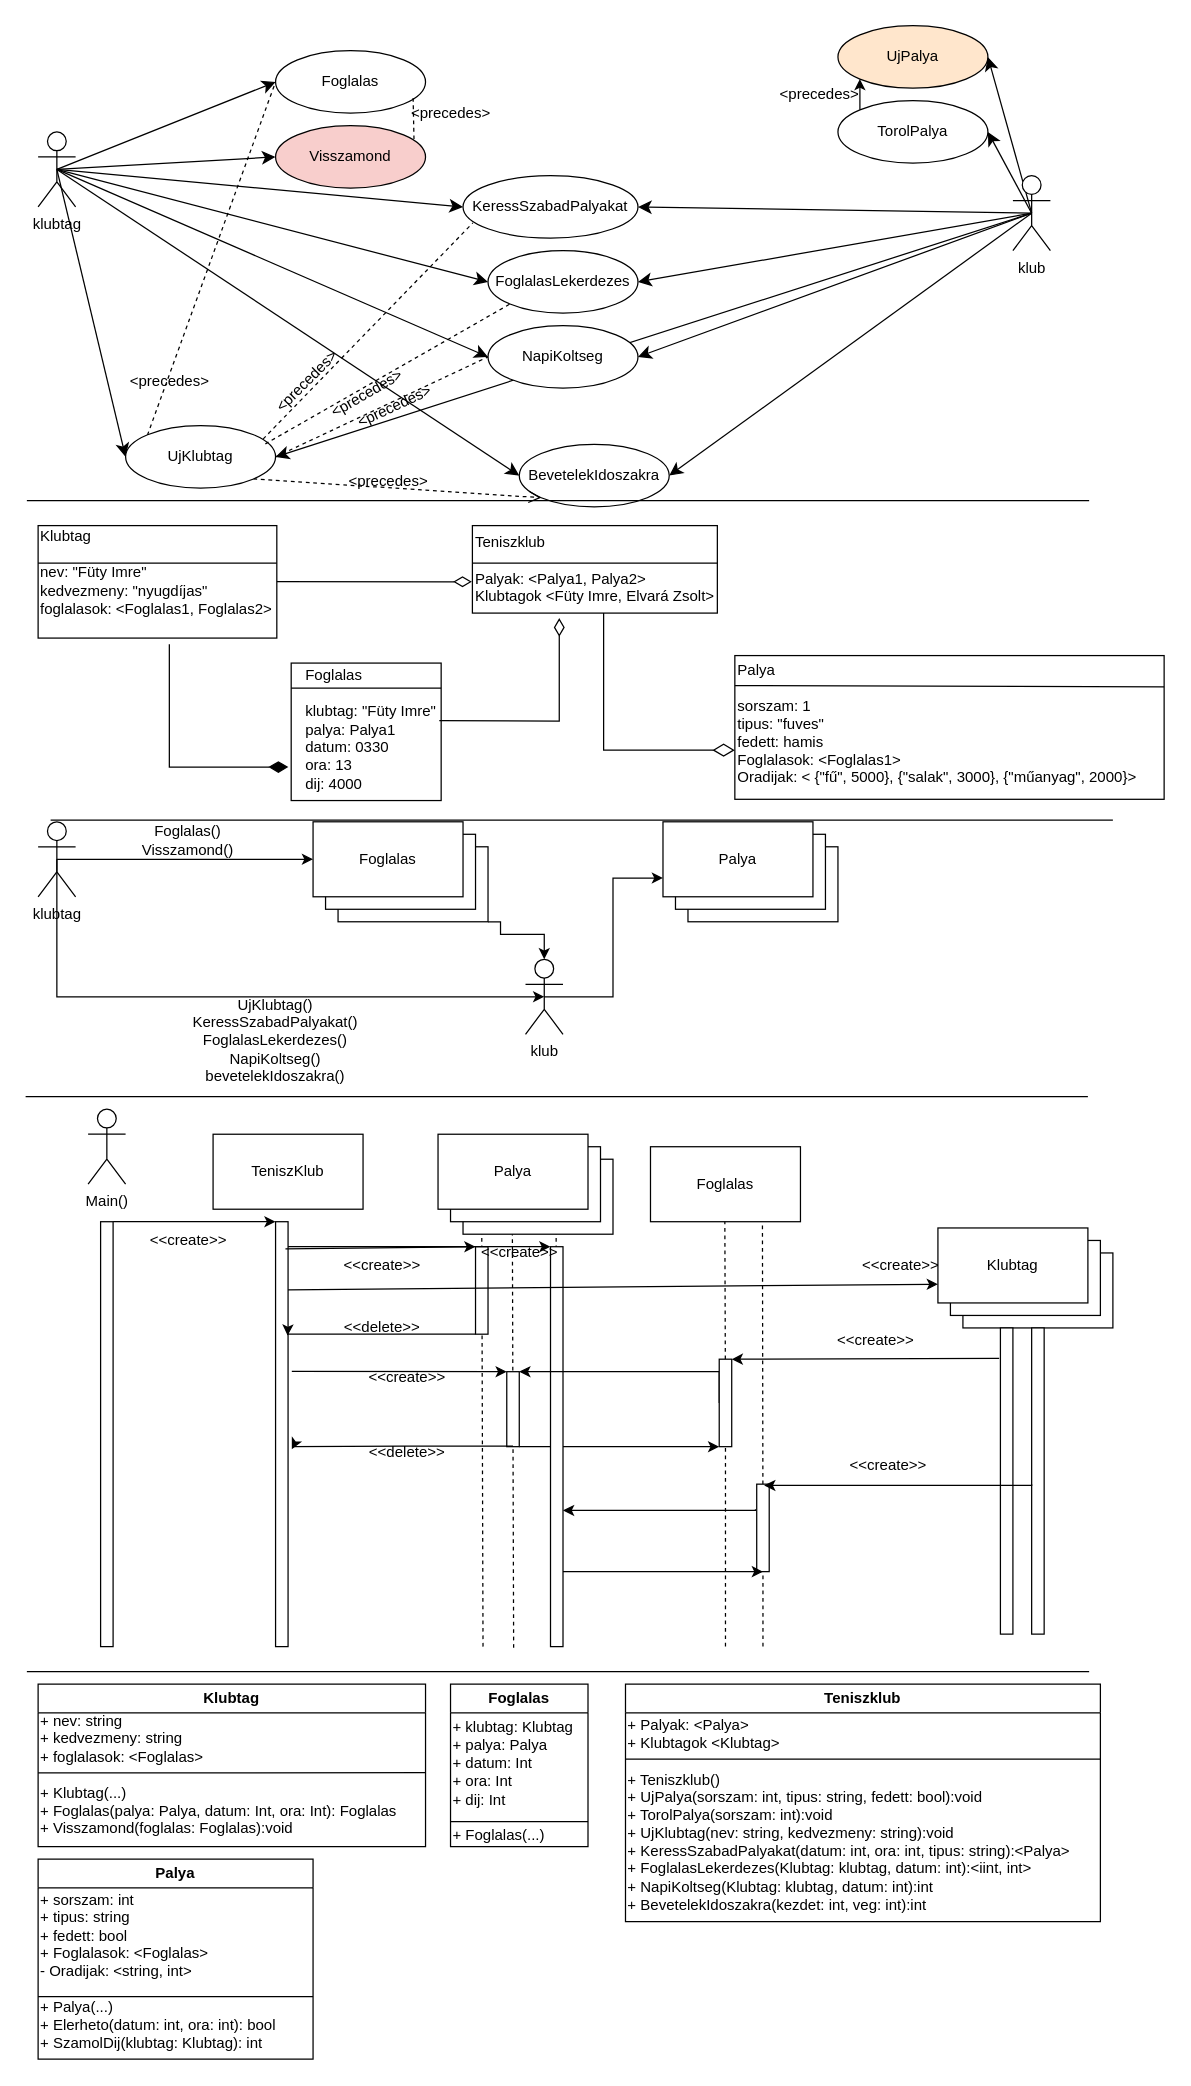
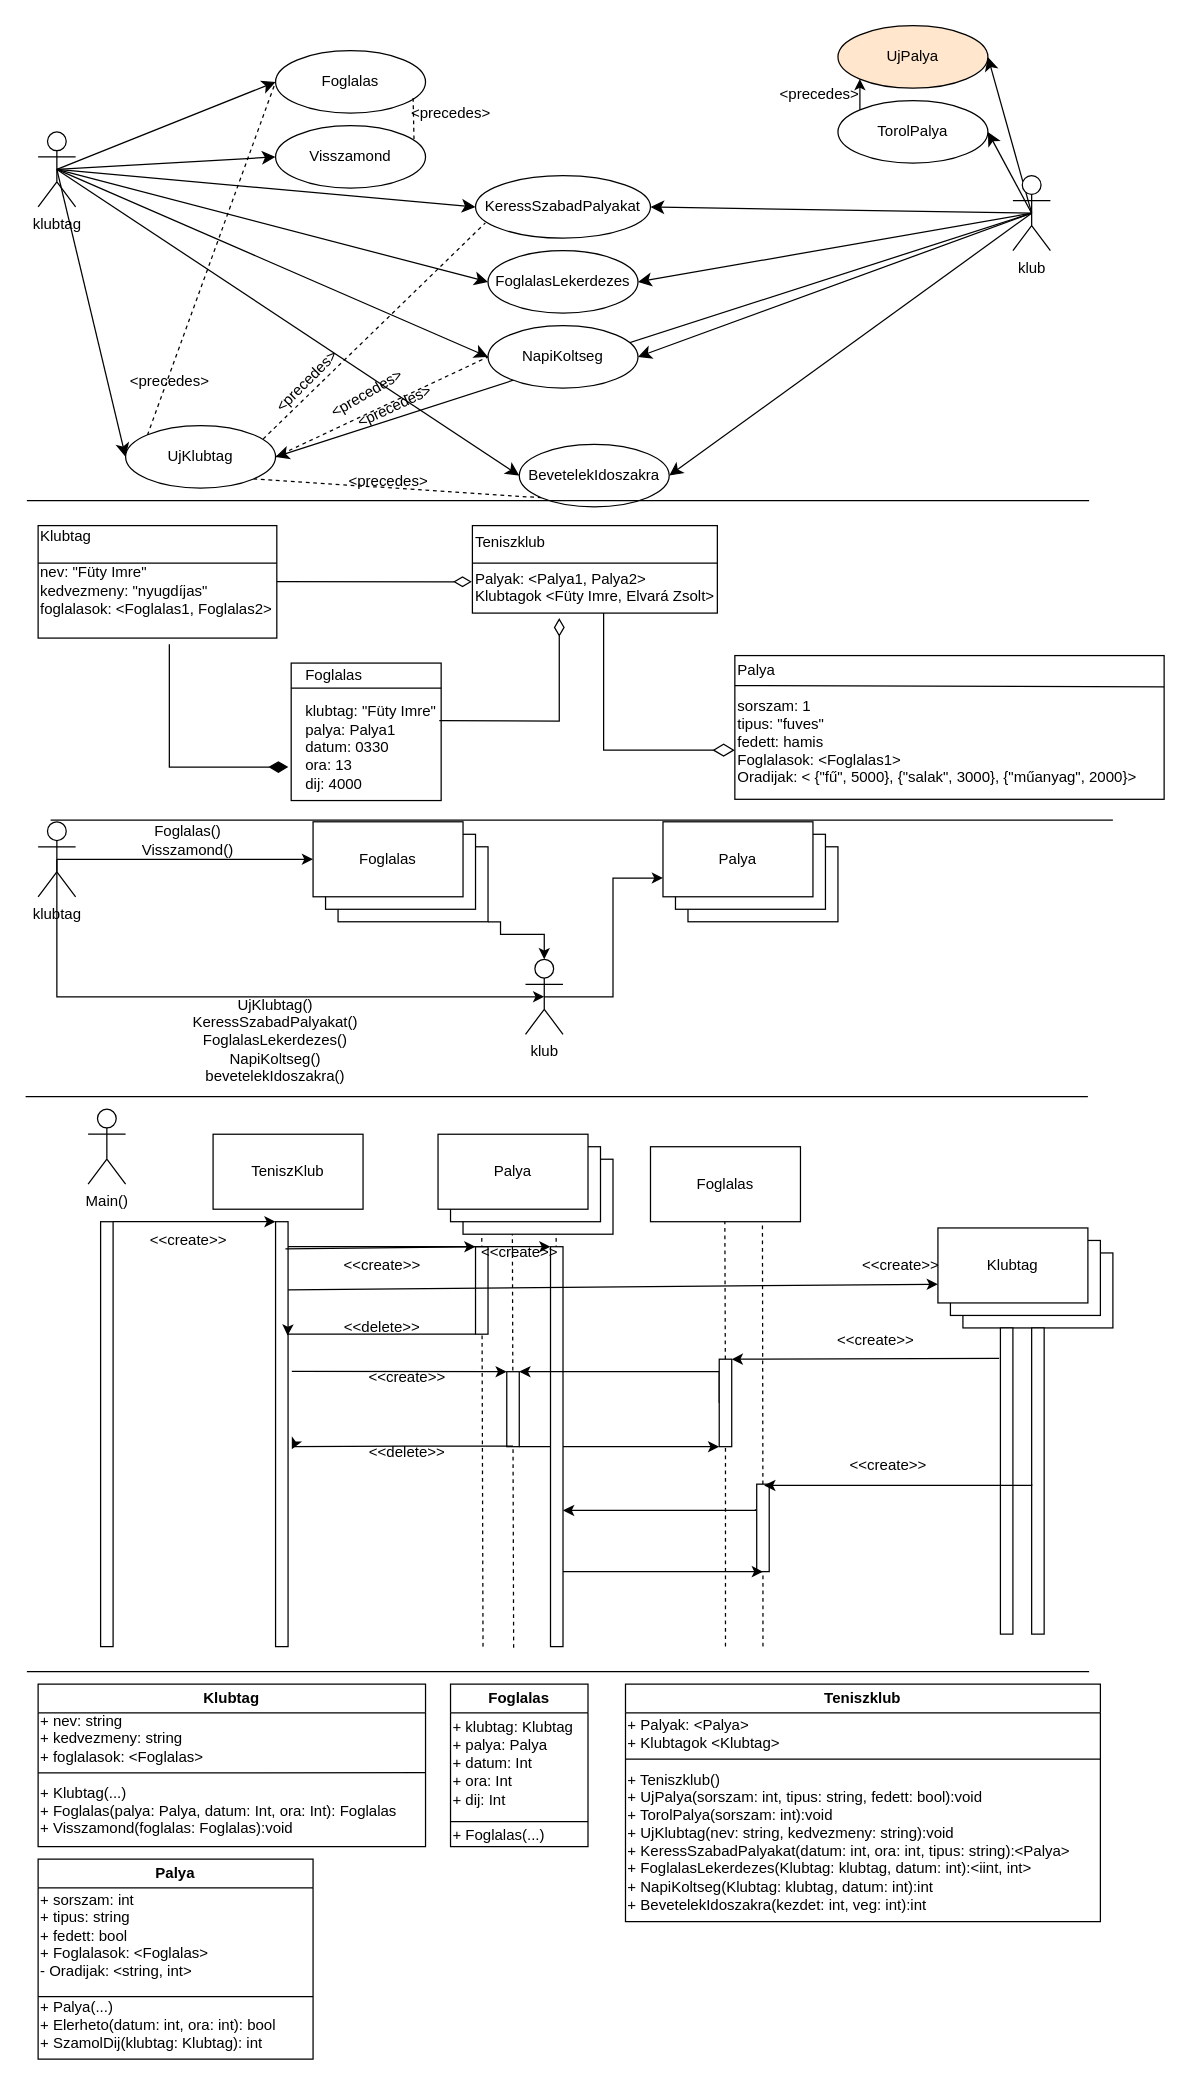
node "Visszamond": fillcolor #f8cecc -> #ffffff
node "KeressSzabadPalyakat": moved (551, 207) -> (563, 207)
edge "FoglalasLekerdezes" -- "UjKlubtag": removed
edge "UjKlubtag" -> "BevetelekIdoszakra": arrowhead open -> none
